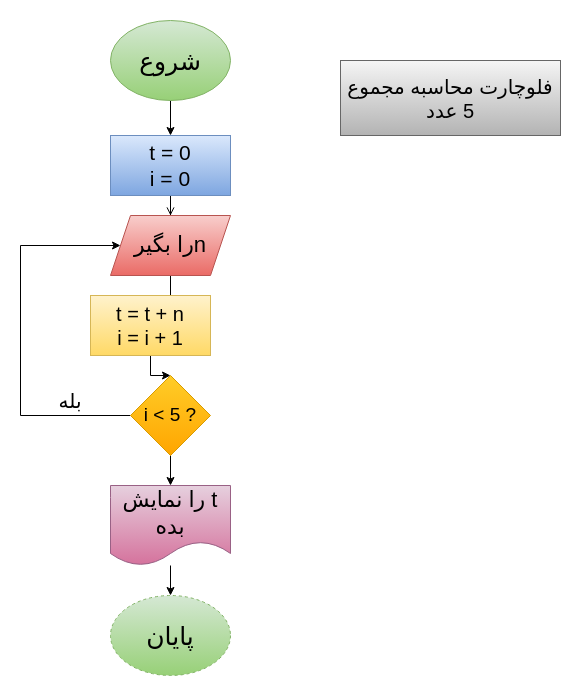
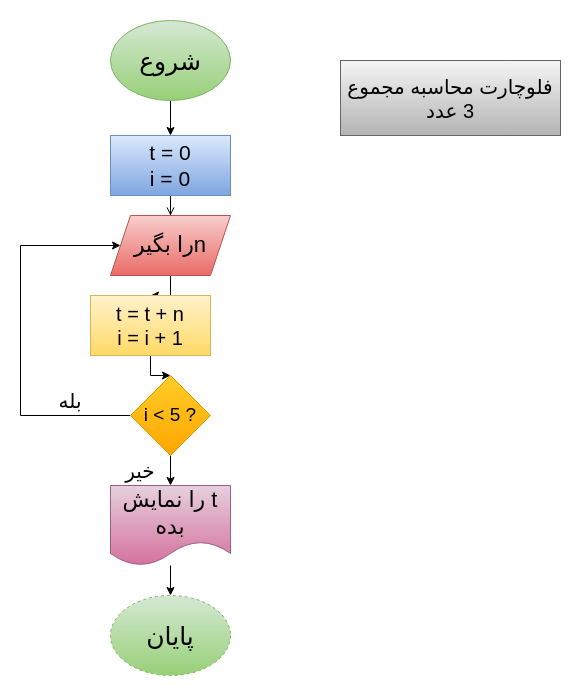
node "فلوچارت محاسبه مجموع 5 عدد": label "فلوچارت محاسبه مجموع 5 عدد" -> "فلوچارت محاسبه مجموع 3 عدد"
edge "nرا بگیر" -- "t = t + n i = i + 1": arrowhead none -> classic
node "خیر": added
